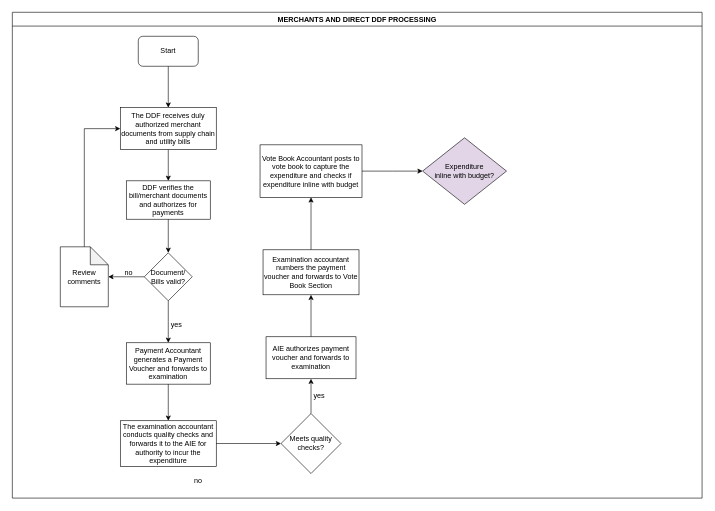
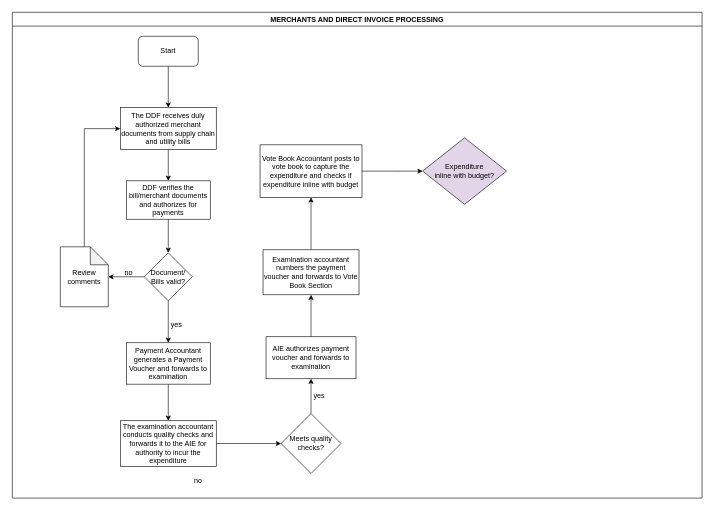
node "MERCHANTS AND DIRECT DDF PROCESSING": label "MERCHANTS AND DIRECT DDF PROCESSING" -> "MERCHANTS AND DIRECT INVOICE PROCESSING"
